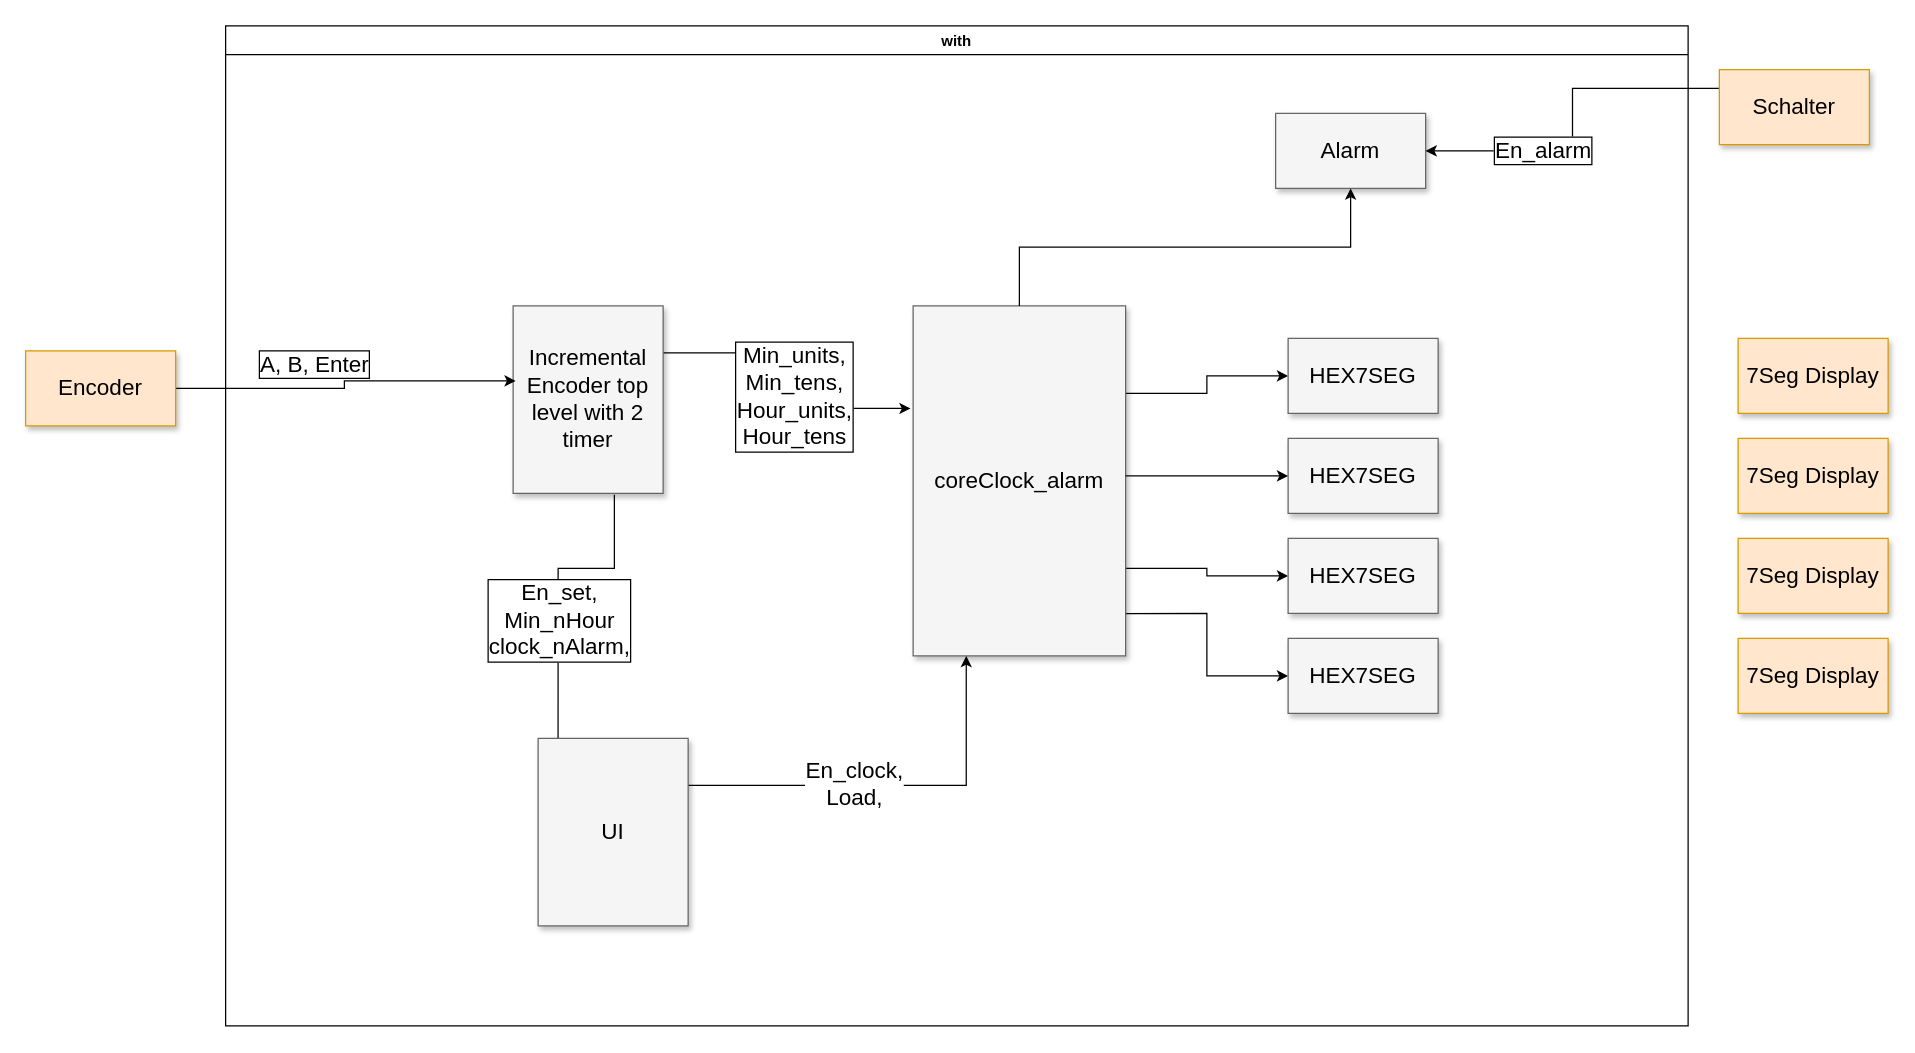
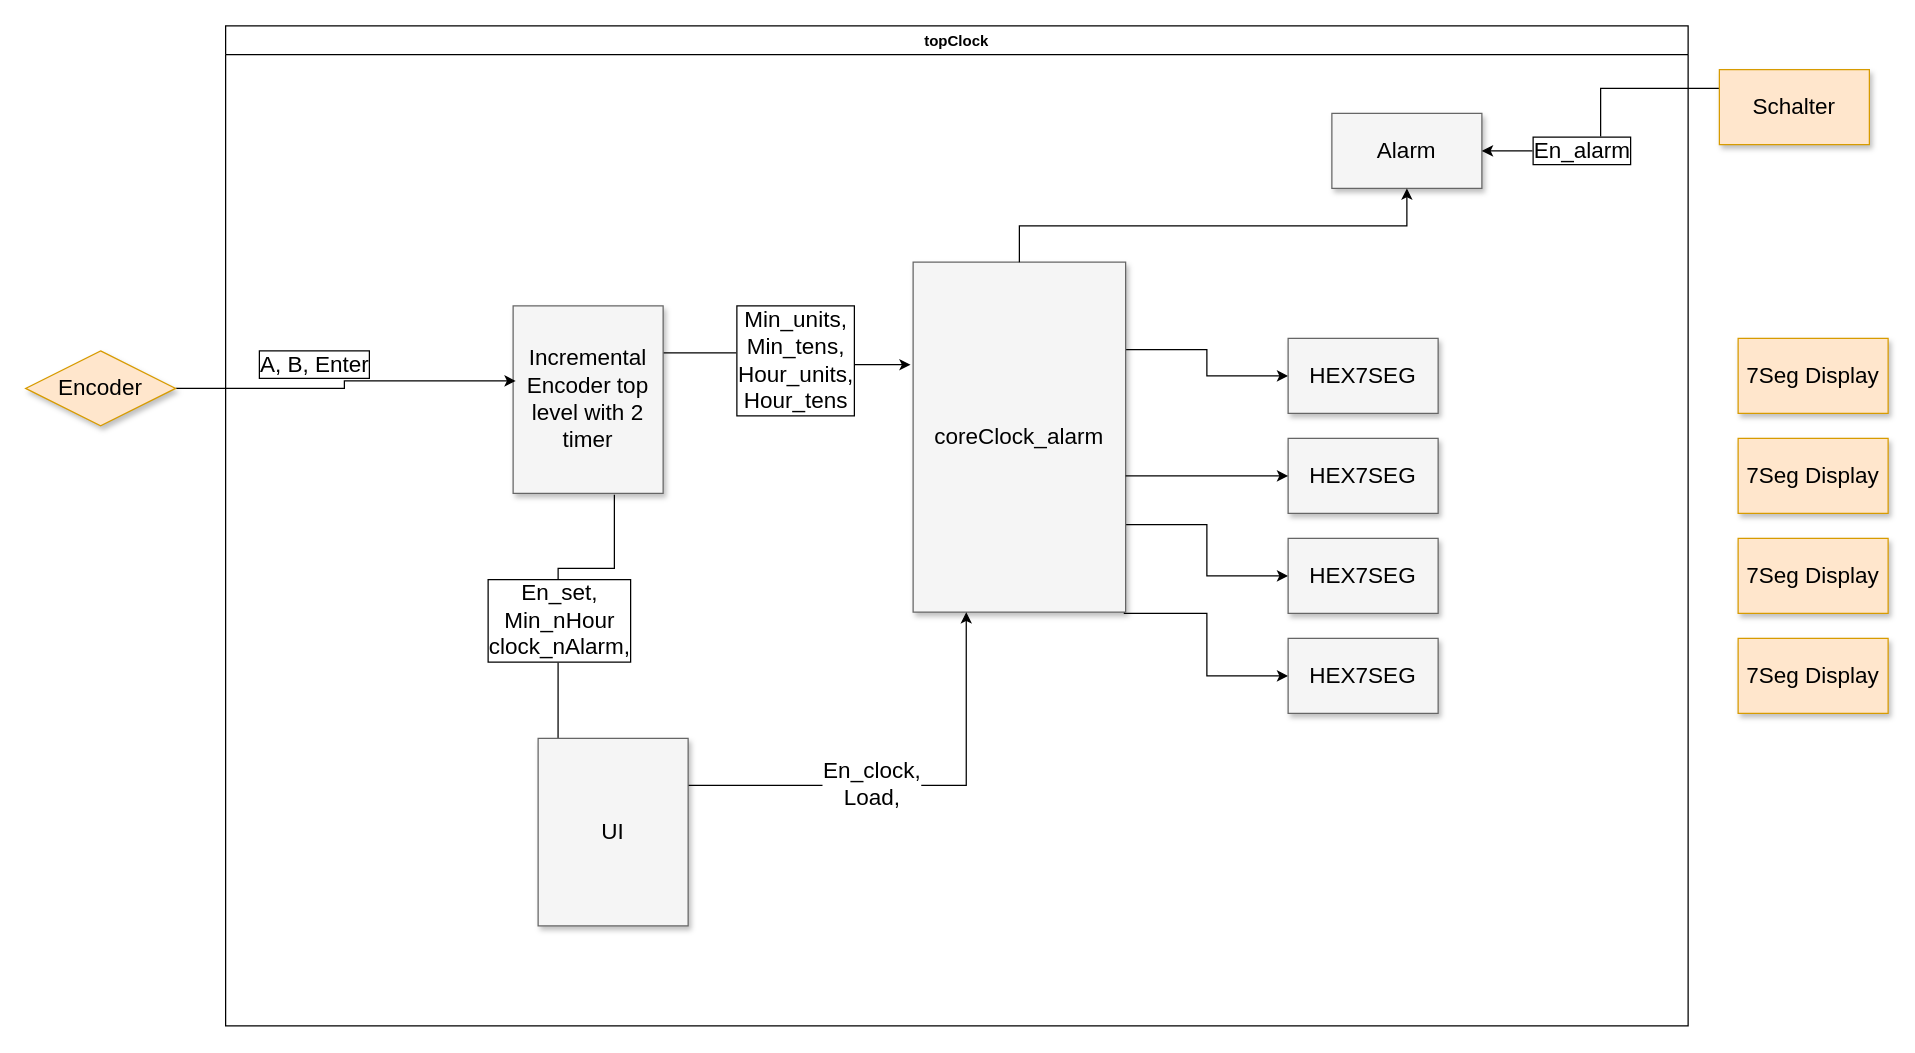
node "with": label "with" -> "topClock"
node "Alarm": moved (1351, 151) -> (1407, 151)
node "Encoder": shape rectangle -> diamond
node "coreClock_alarm": moved (1019, 481) -> (1019, 437)
